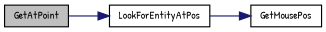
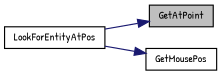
edge "GetAtPoint" -> "LookForEntityAtPos": reversed
